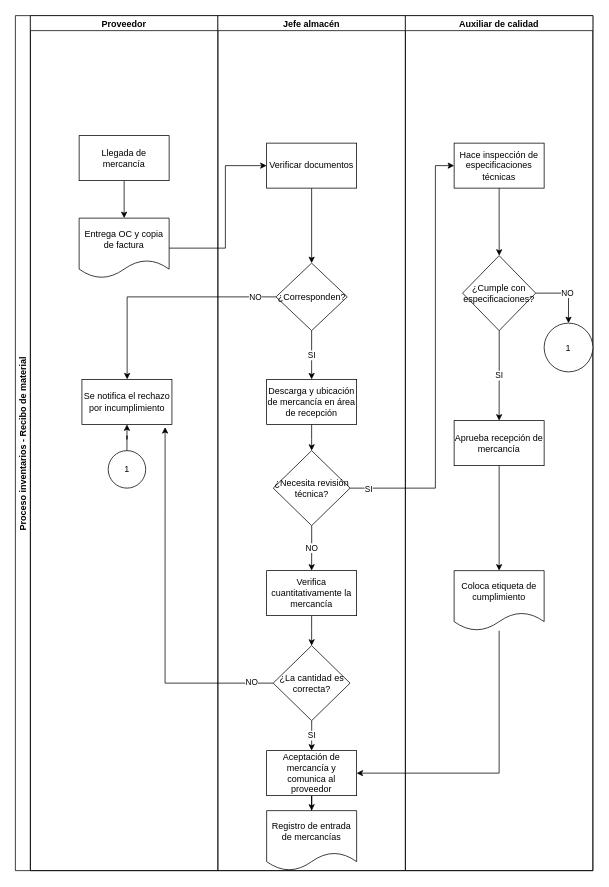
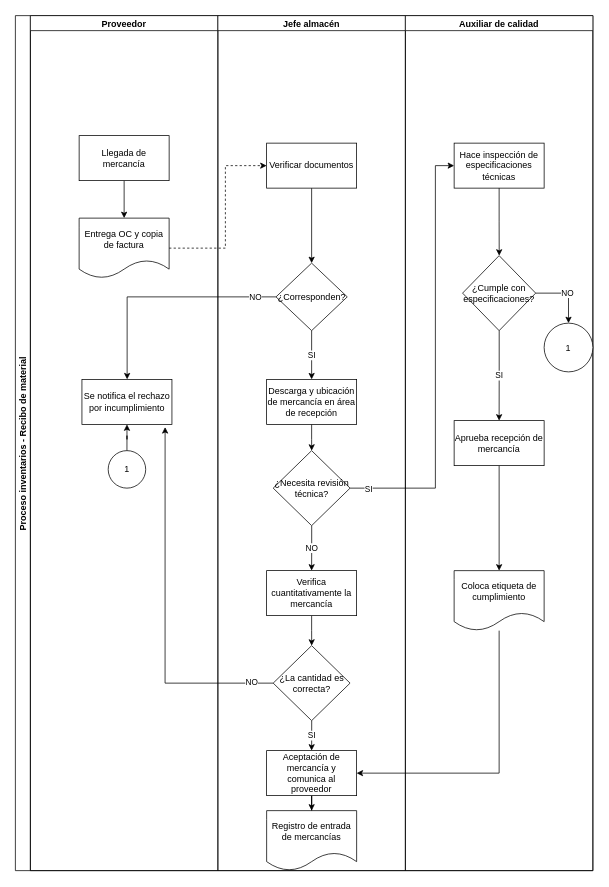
edge "Entrega OC y copia de factura" -> "Verificar documentos": style solid -> dashed
